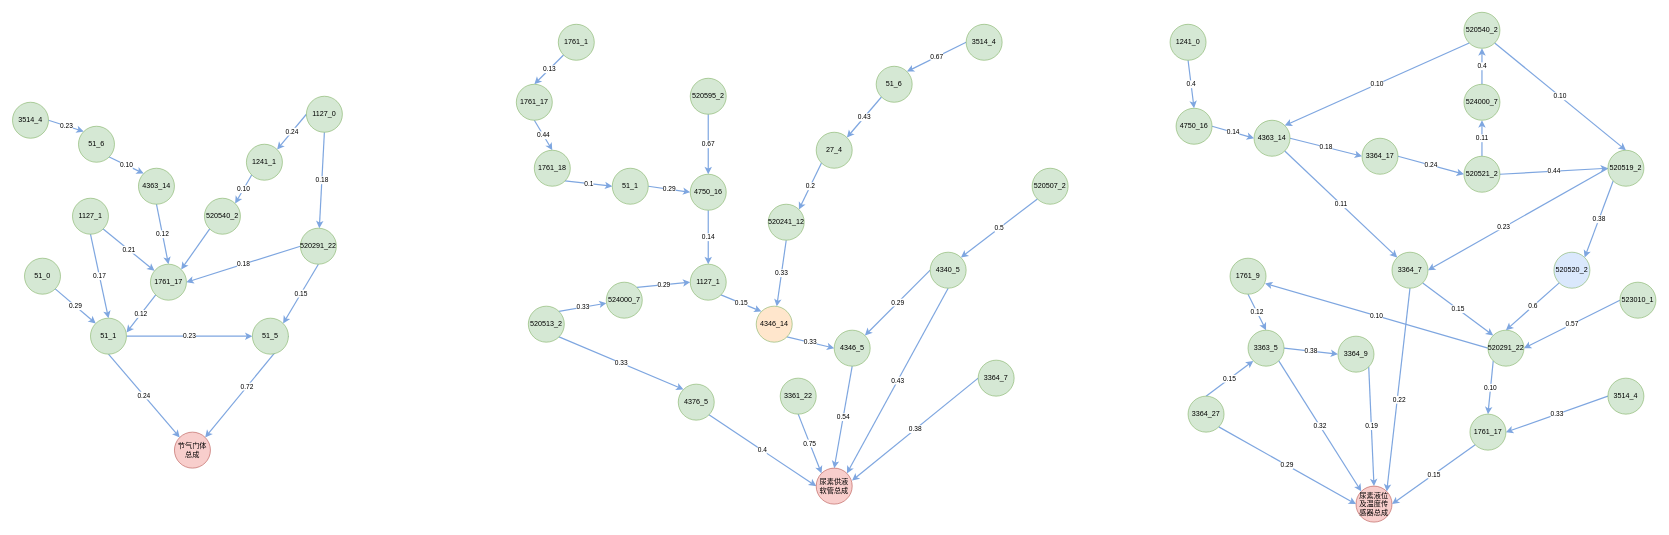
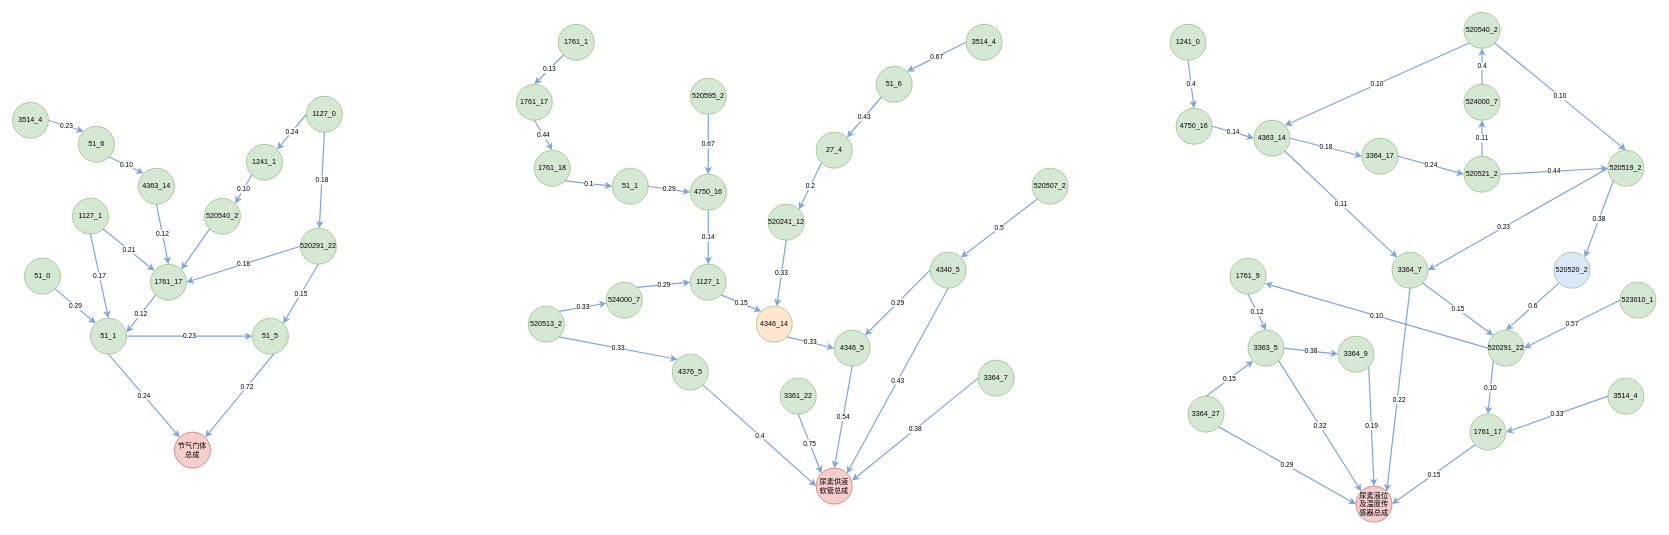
node "4376_5": moved (696, 402) -> (690, 372)
